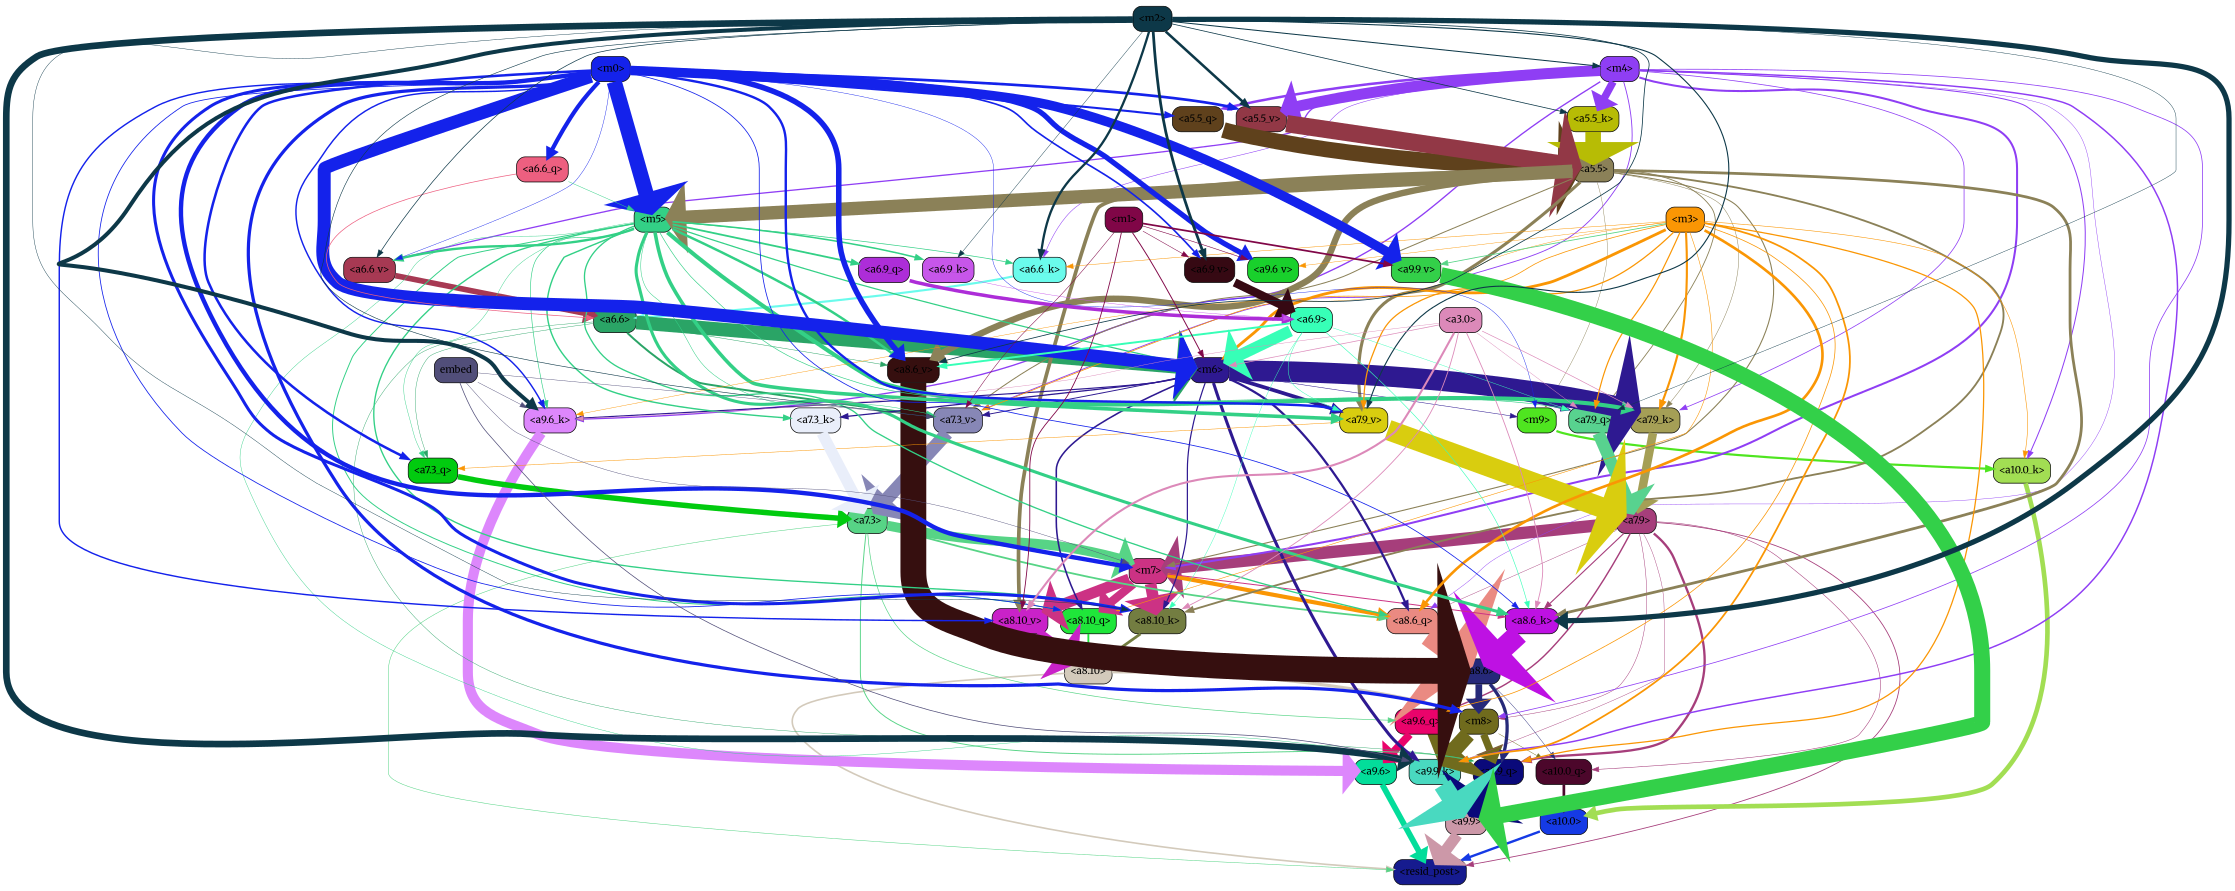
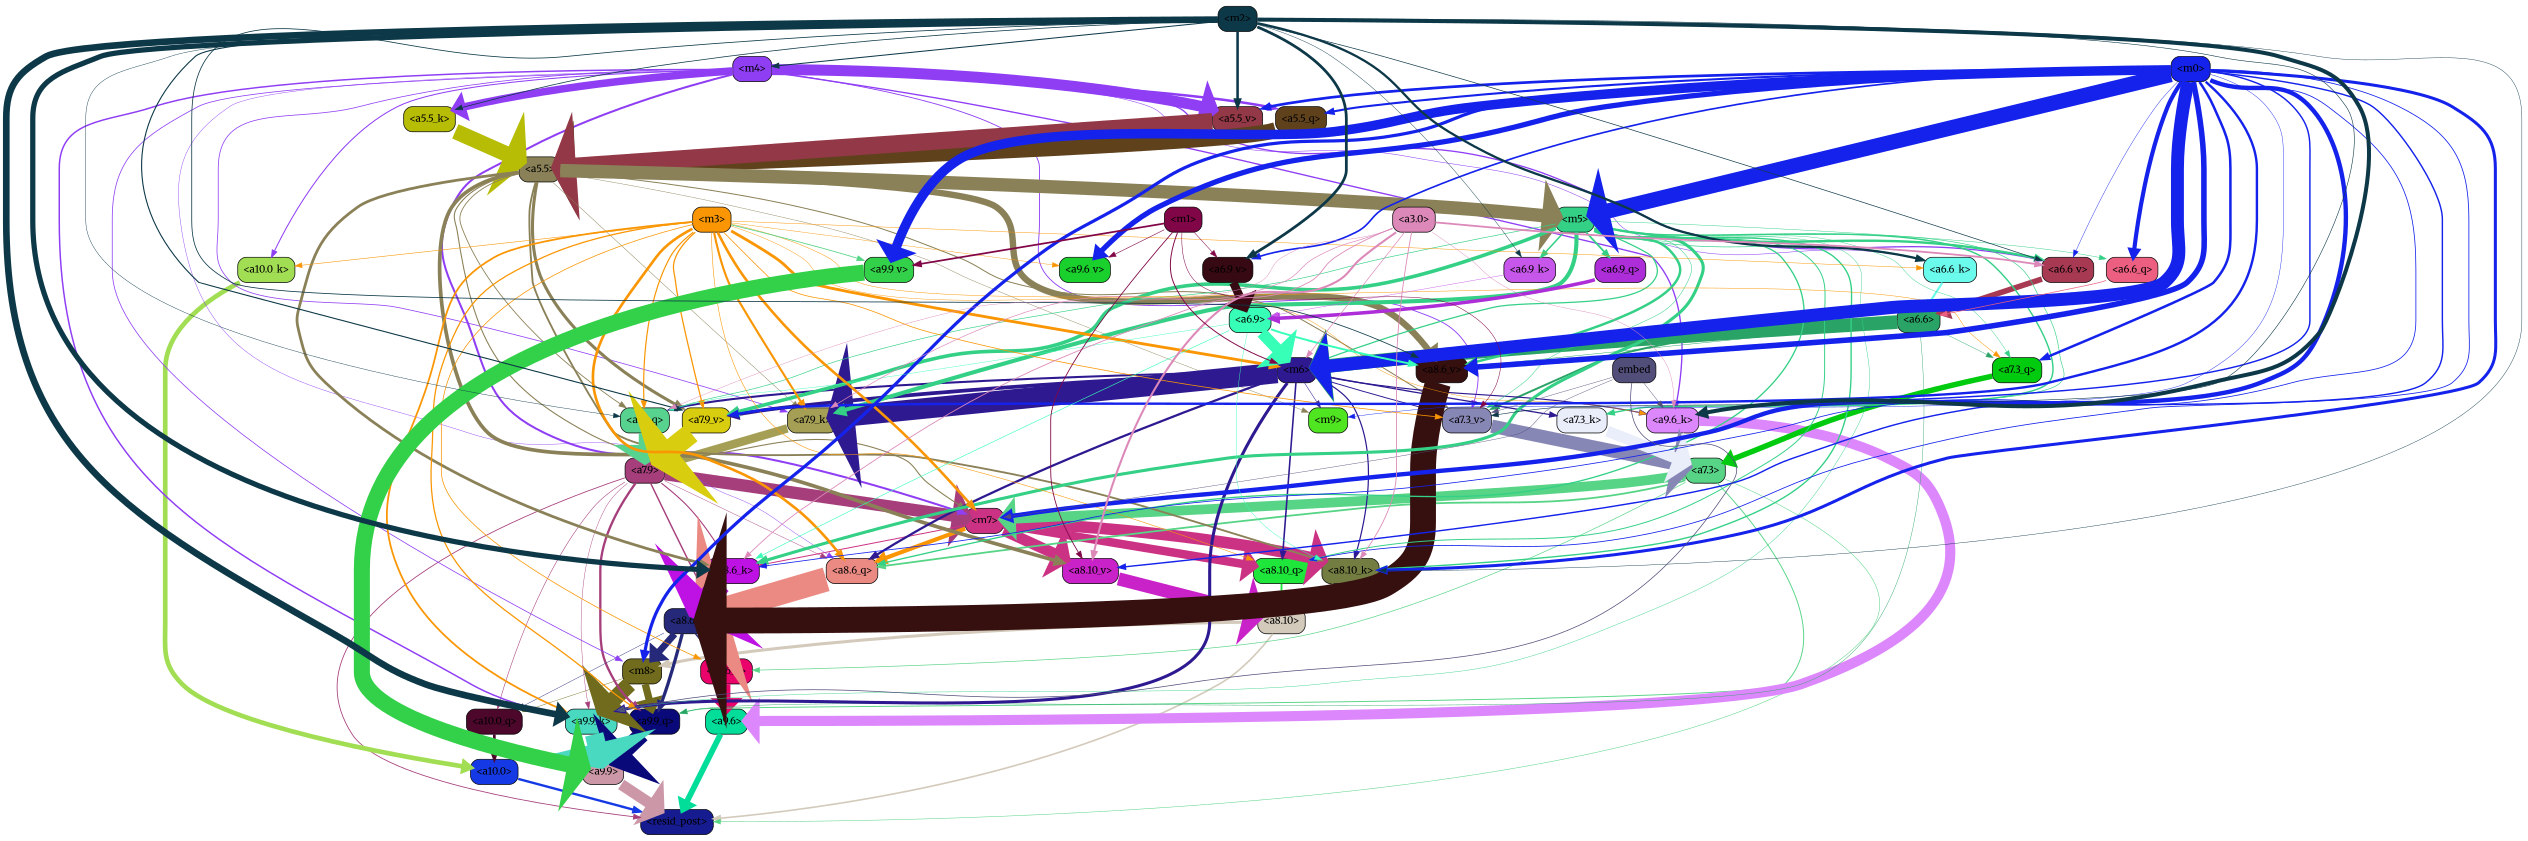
edge "<a6.6_q>" -> "<m5>": reversed
edge "<a3.0>" -> "<a6.6_v>": added
edge "<m3>" -> "<m7>": added
edge "<a6.9>" -> "<a7.9_v>": removed
edge "<a7.9_v>" -> "<a7.3_q>": now "<m3>" -> "<a7.3_q>"
edge "<m9>" -> "<a10.0_k>": removed
edge "<a7.9>" -> "<m8>": removed
